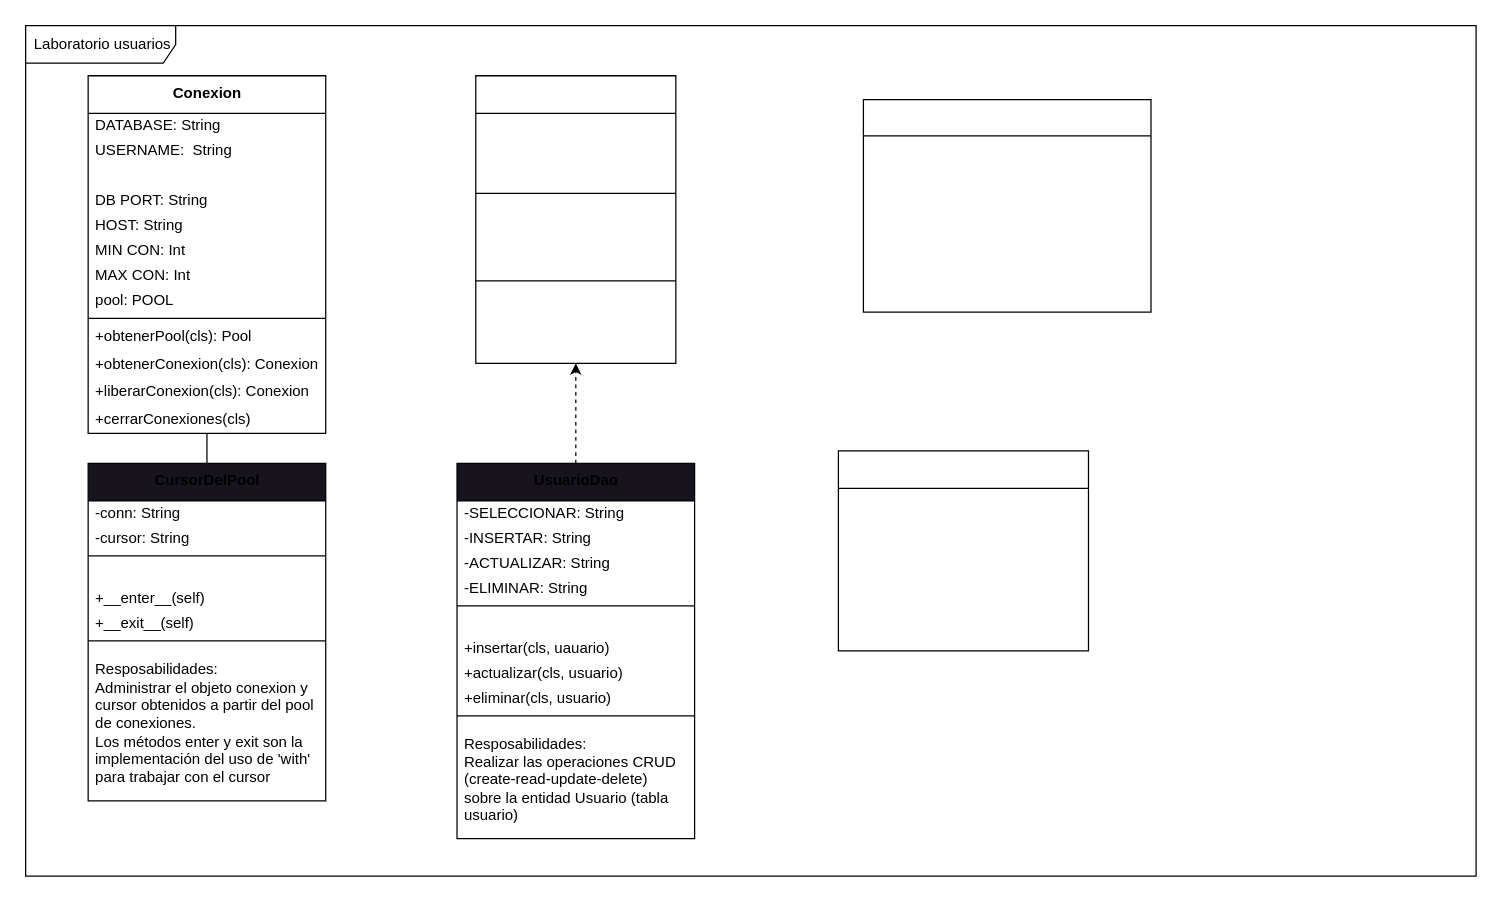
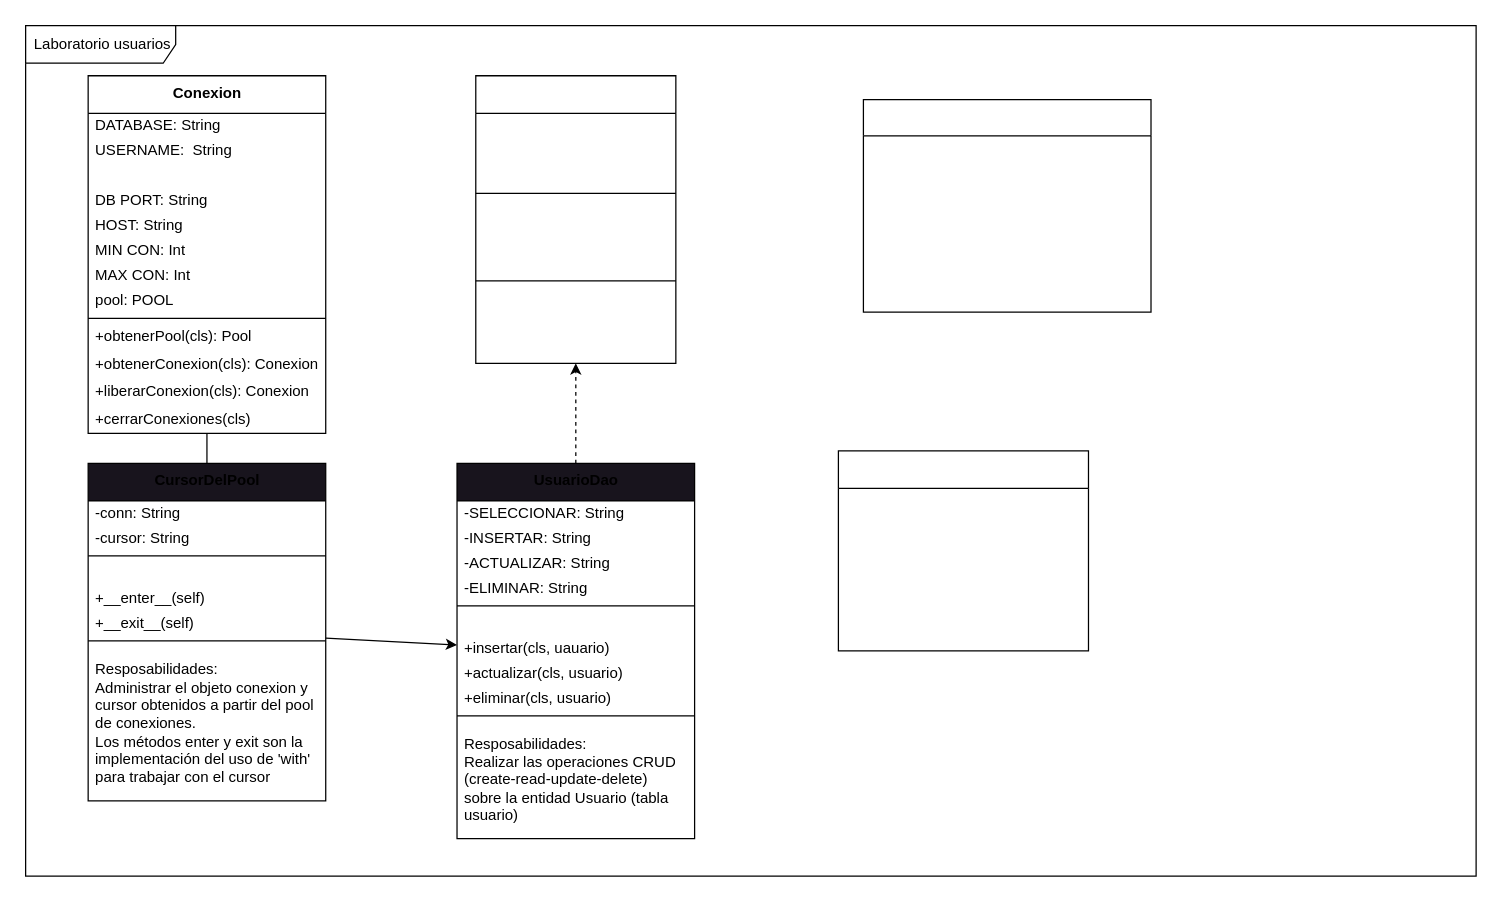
edge "CursorDelPool" -> "UsuarioDao": added
